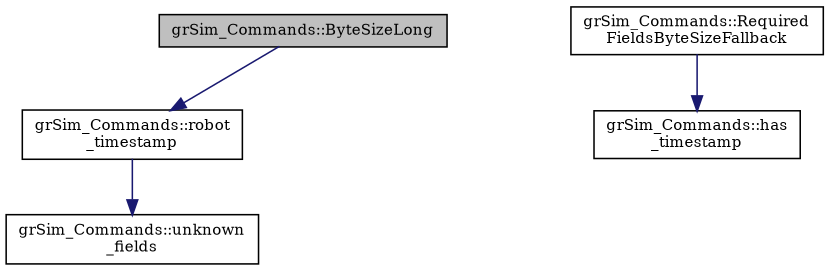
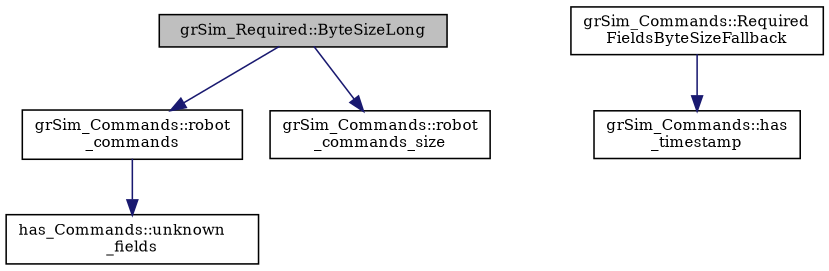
node "grSim_Commands::ByteSizeLong": label "grSim_Commands::ByteSizeLong" -> "grSim_Required::ByteSizeLong"
node "grSim_Commands::robot _timestamp": label "grSim_Commands::robot _timestamp" -> "grSim_Commands::robot _commands"
node "grSim_Commands::robot _commands_size": added
node "grSim_Commands::unknown _fields": label "grSim_Commands::unknown _fields" -> "has_Commands::unknown _fields"
